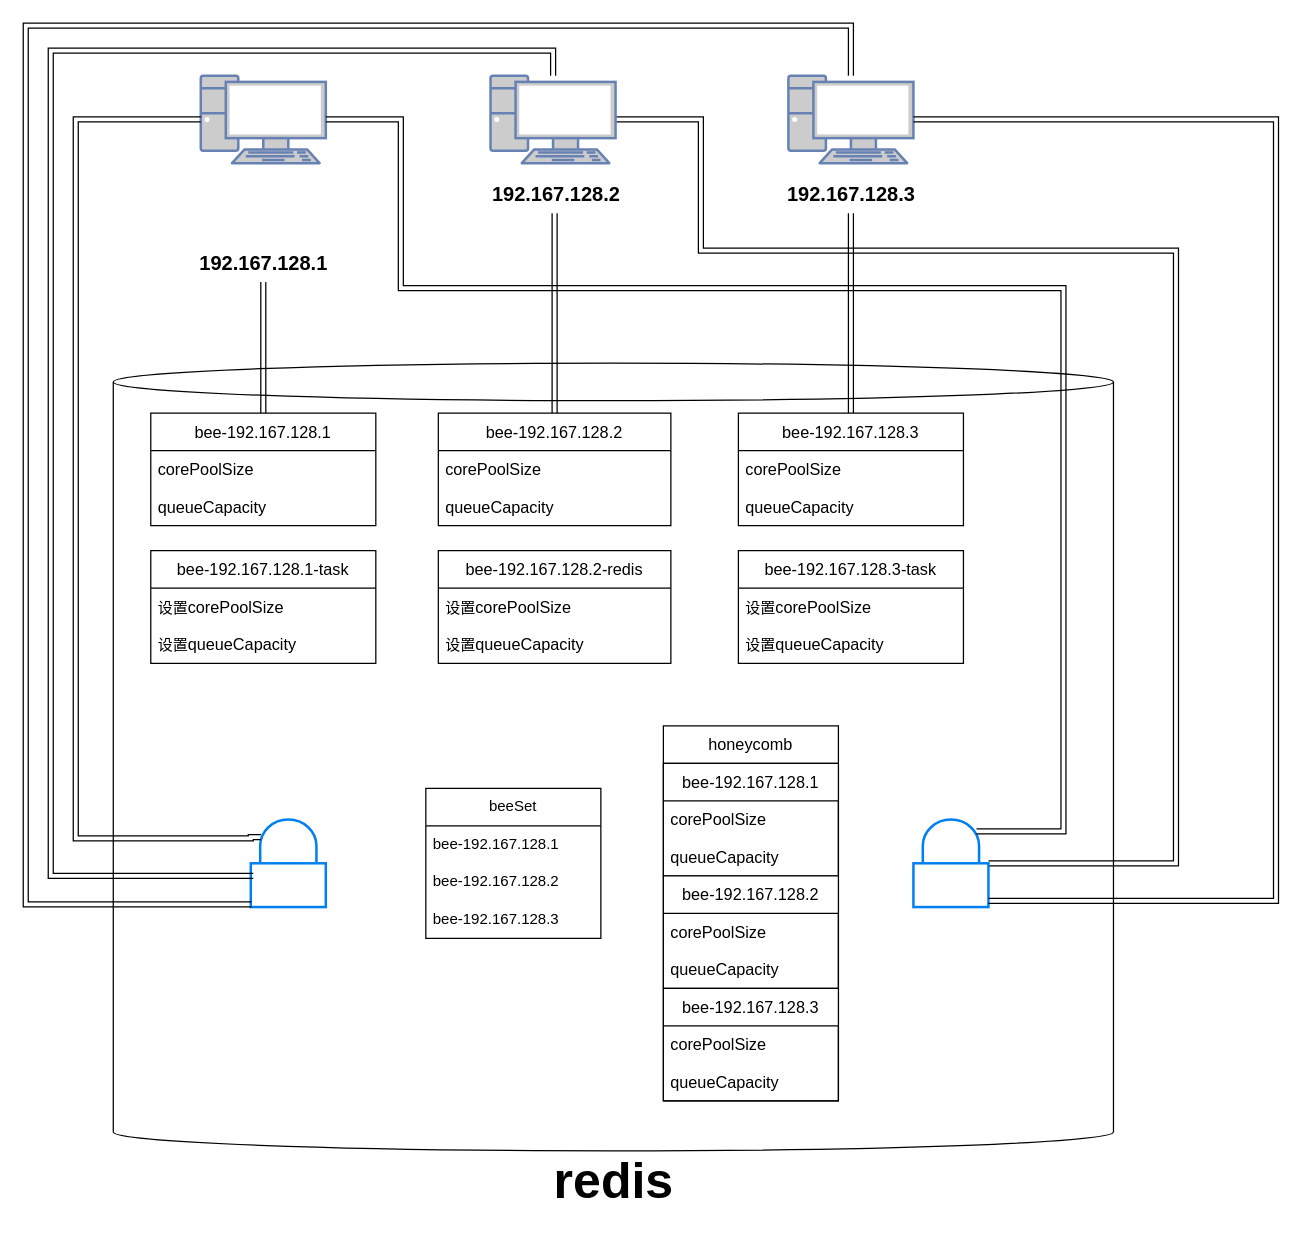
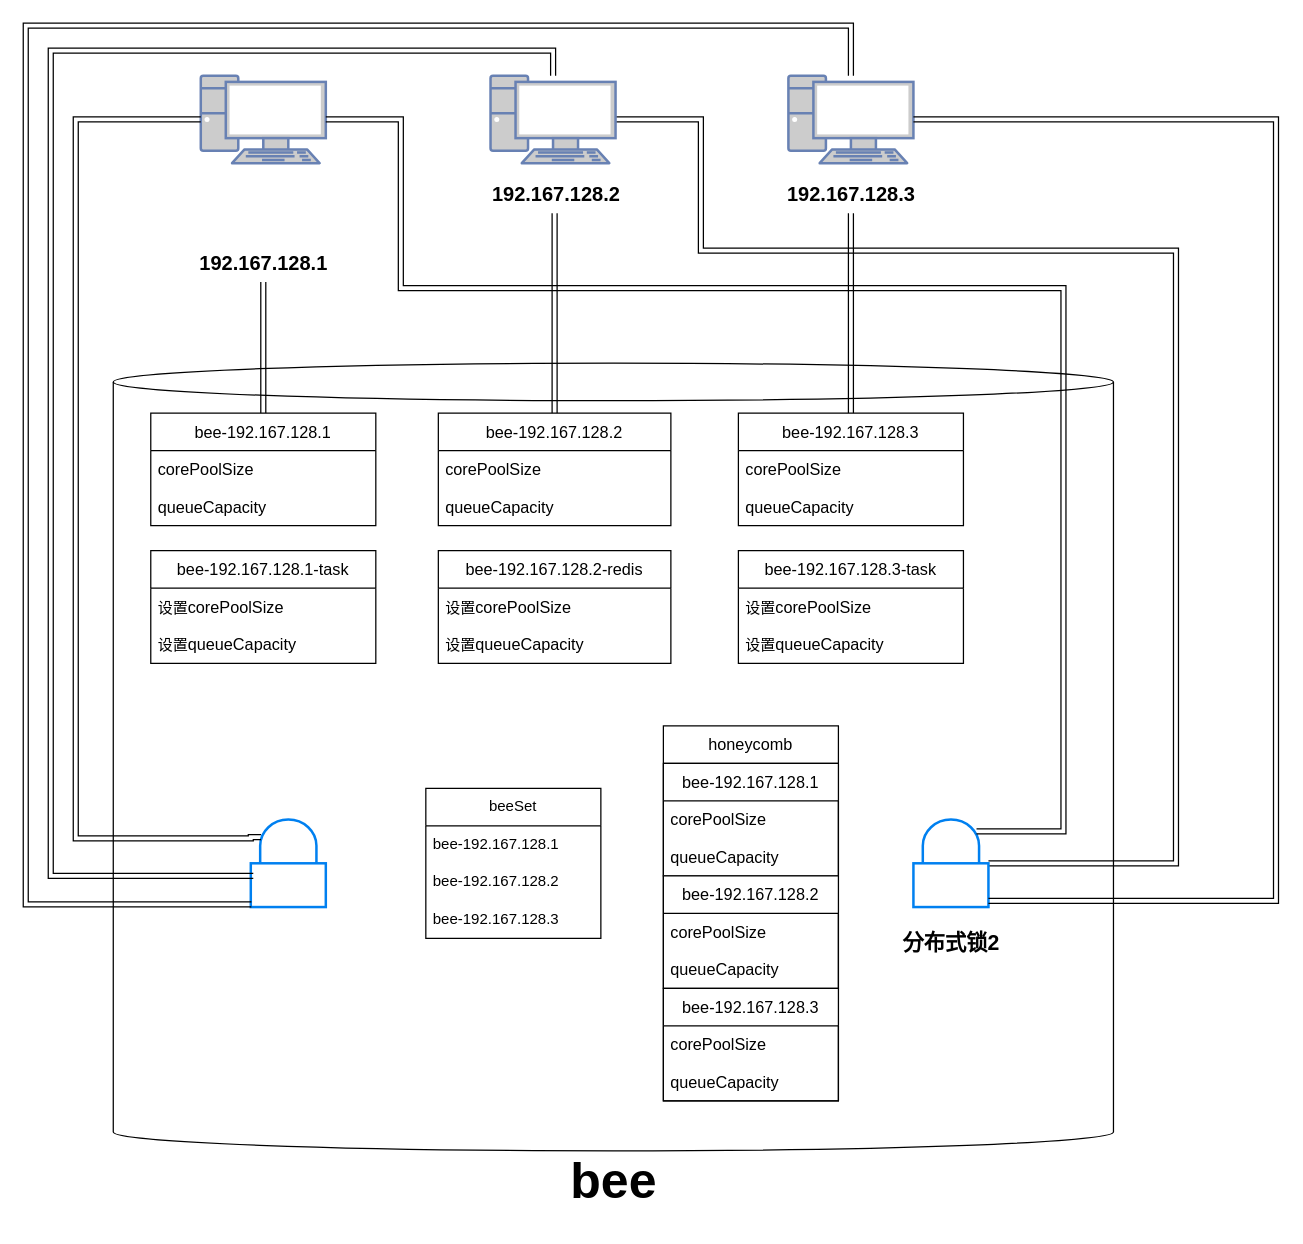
node "分布式锁2": added
node "redis": label "redis" -> "bee"
